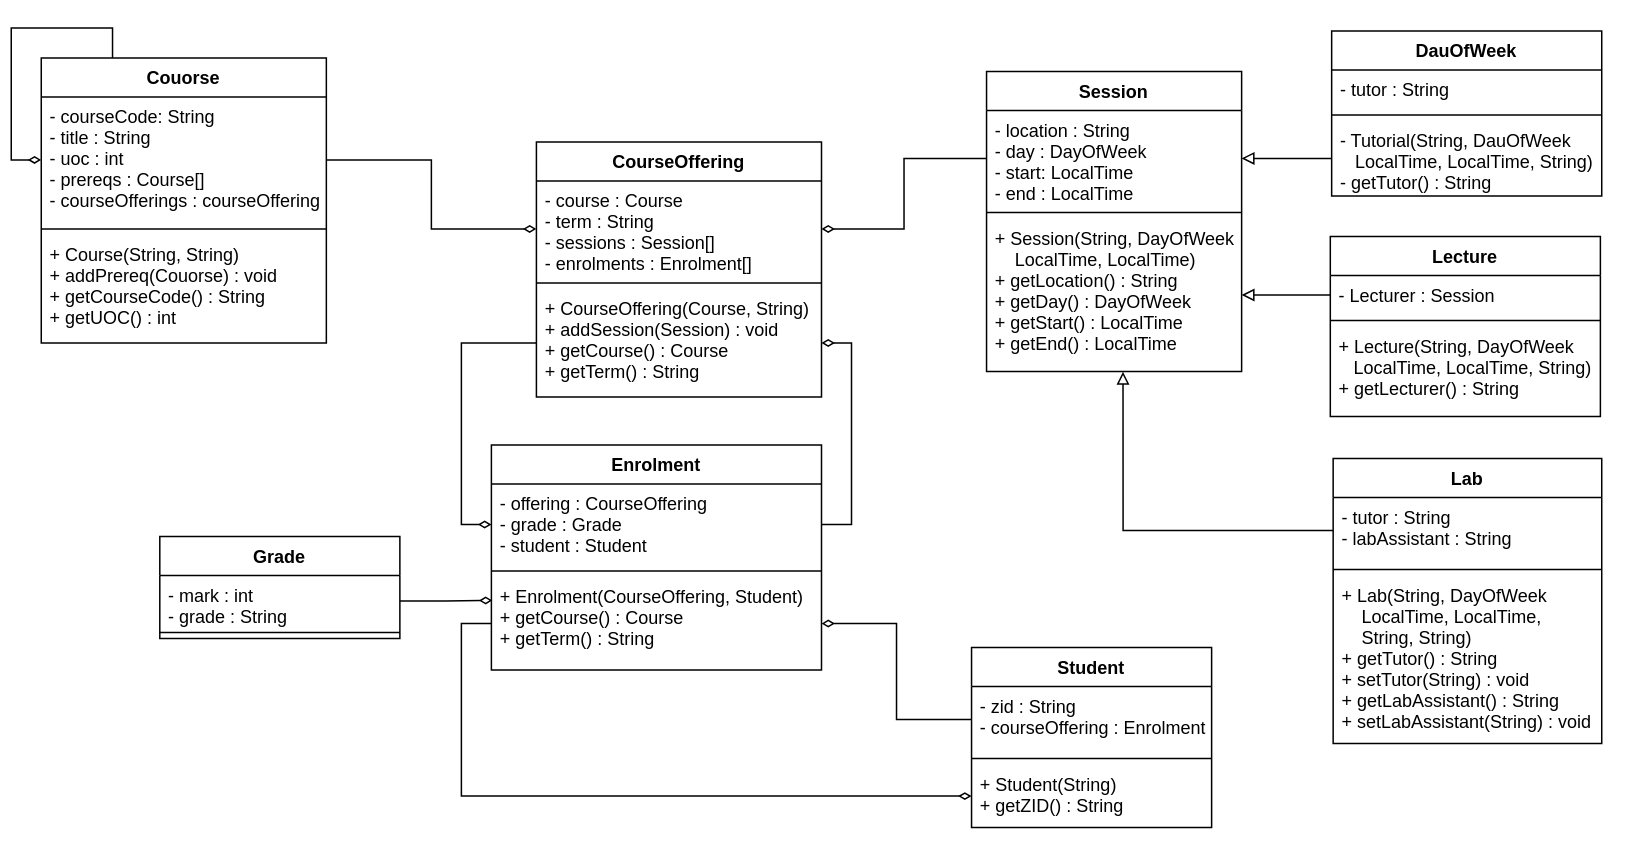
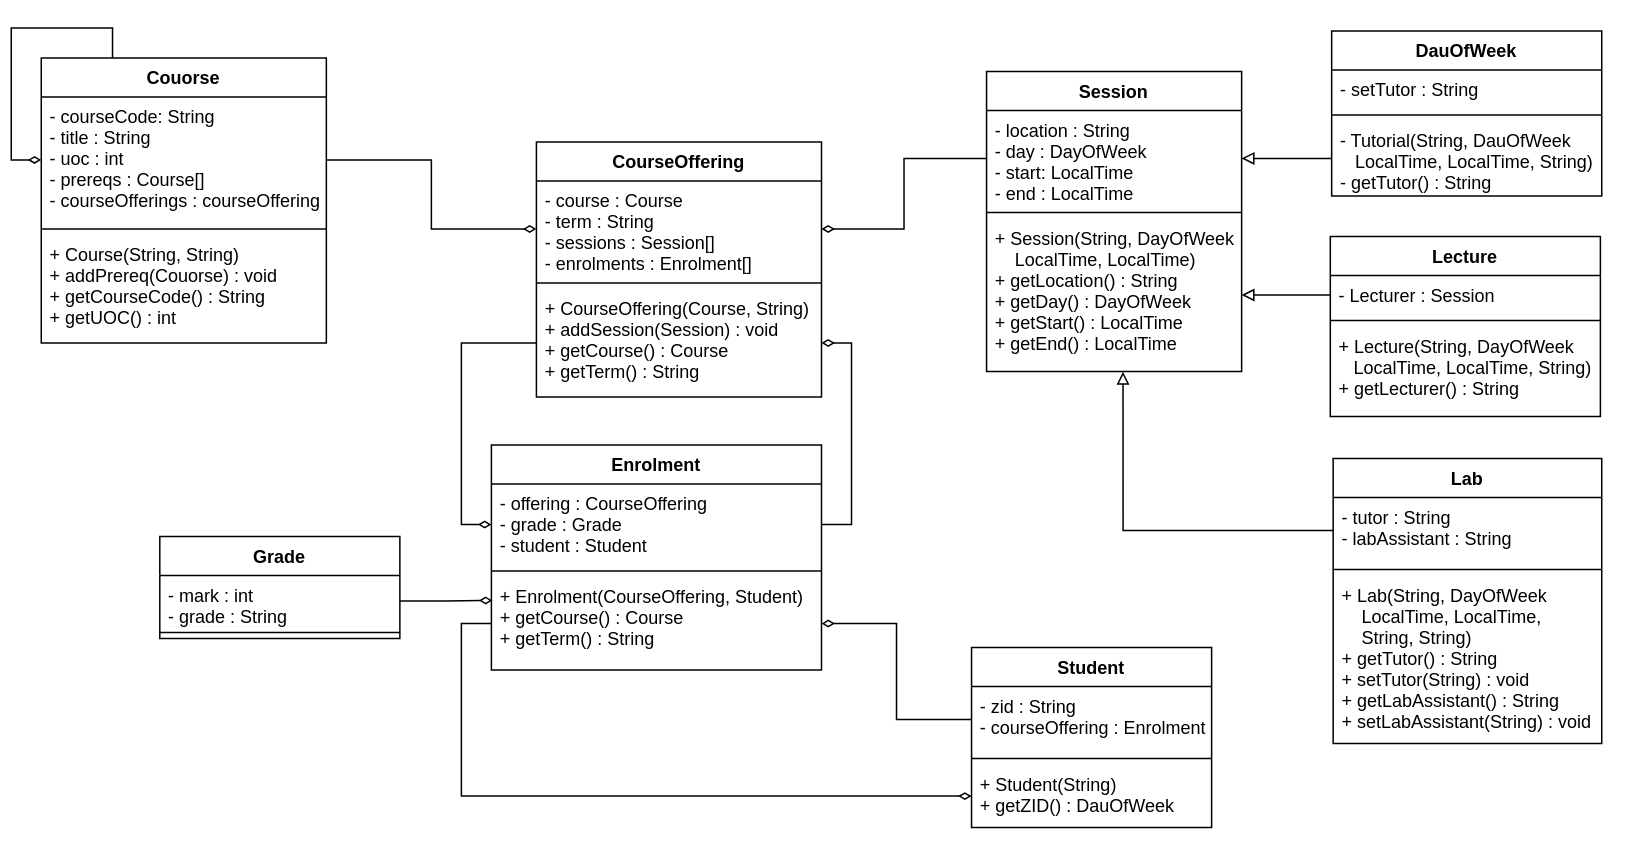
node "- tutor : String": label "- tutor : String" -> "- setTutor : String"
node "+ Student(String) + getZID() : String": label "+ Student(String) + getZID() : String" -> "+ Student(String) + getZID() : DauOfWeek"
